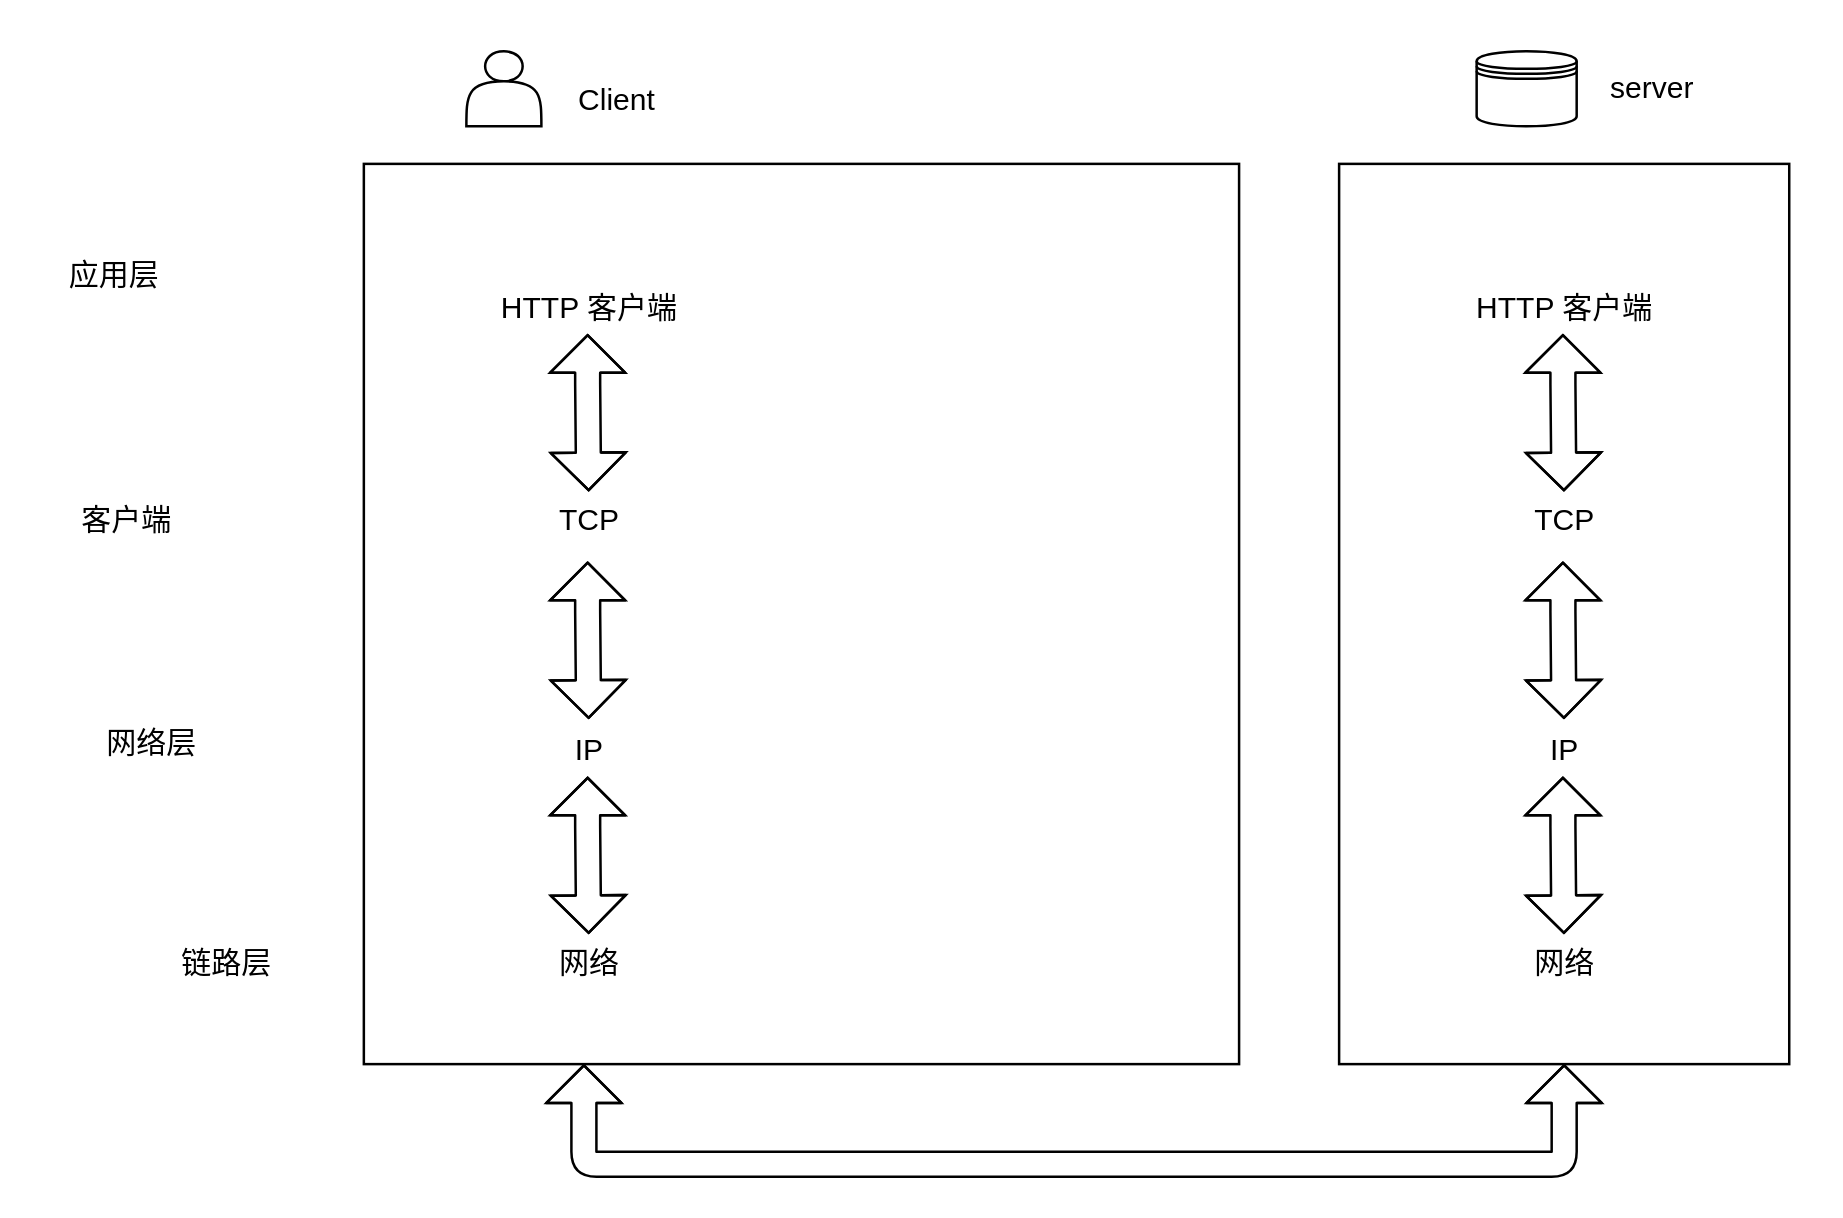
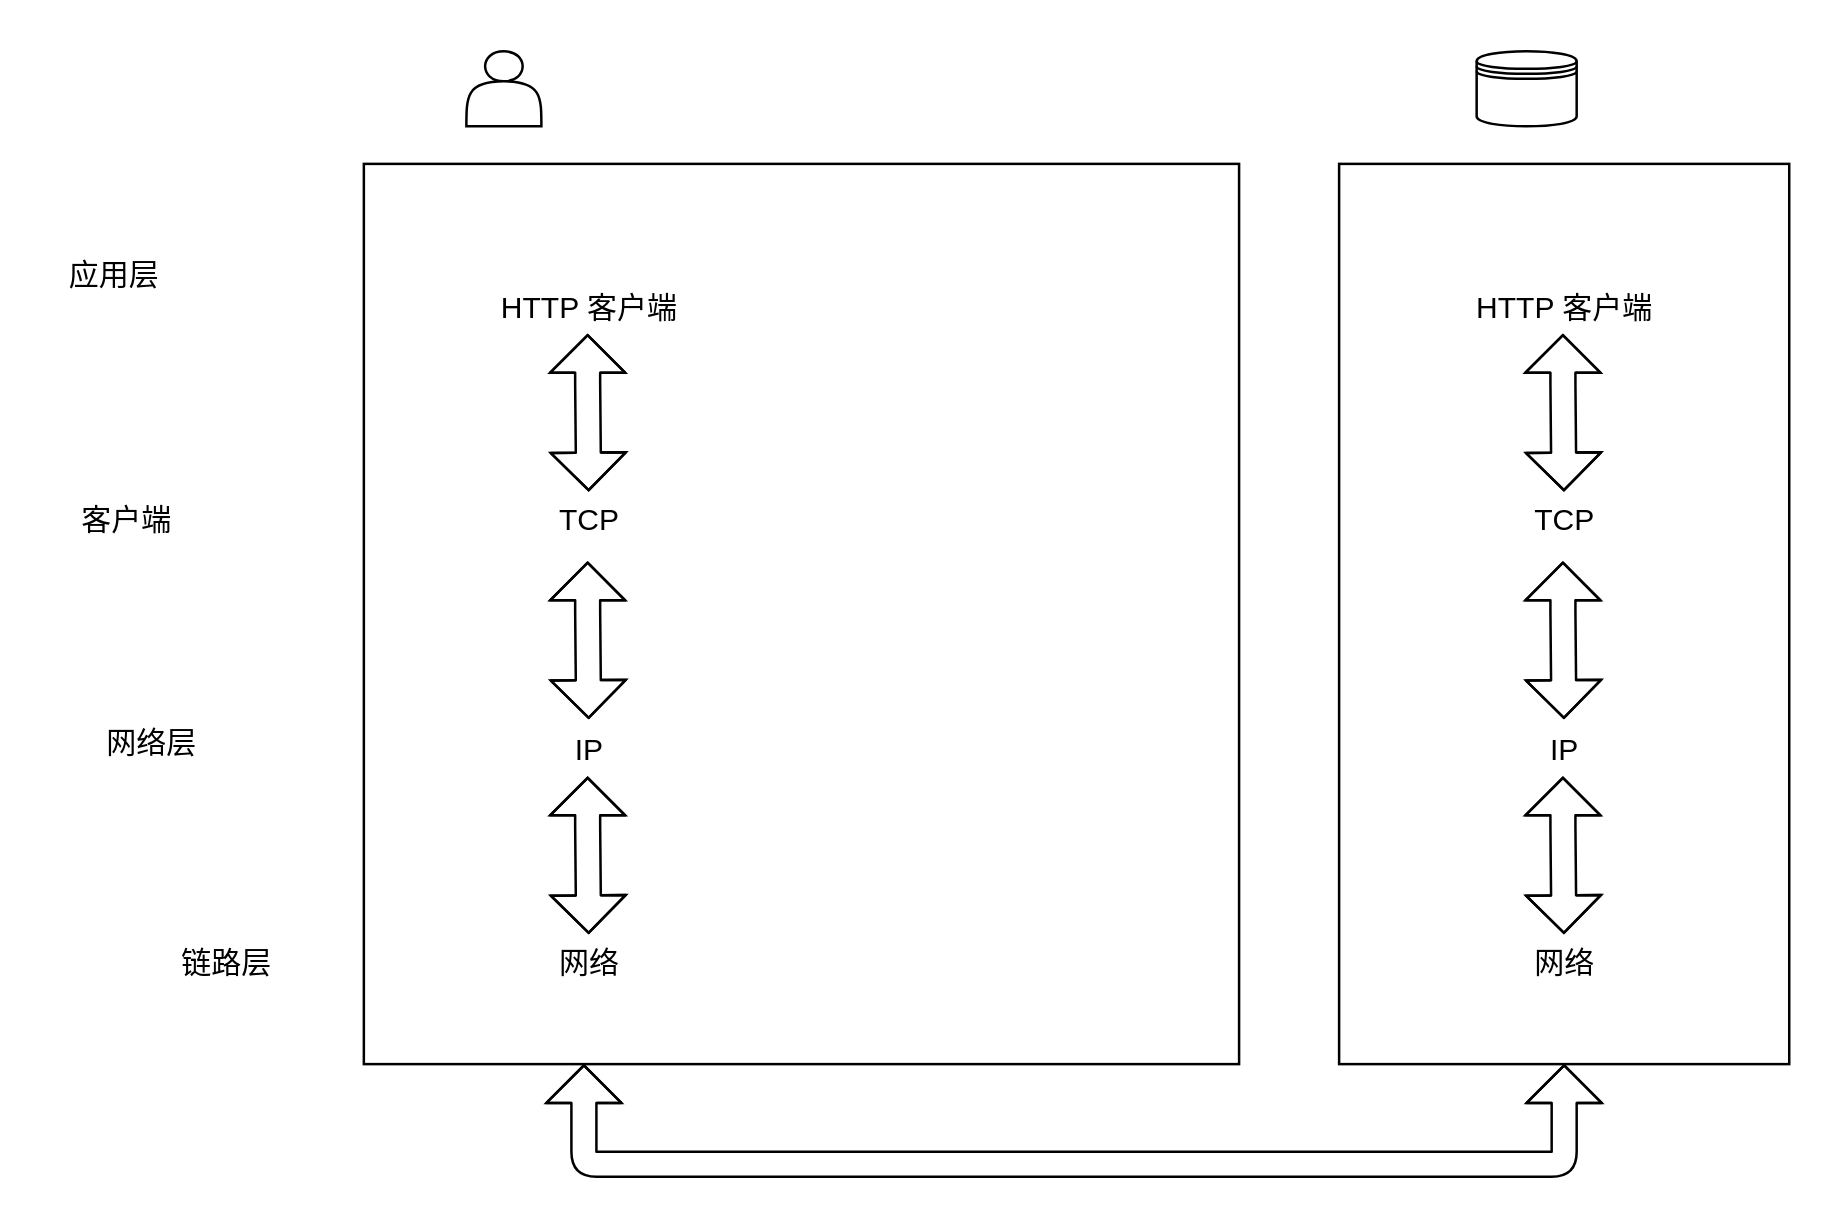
node "server": removed
node "Client": removed
